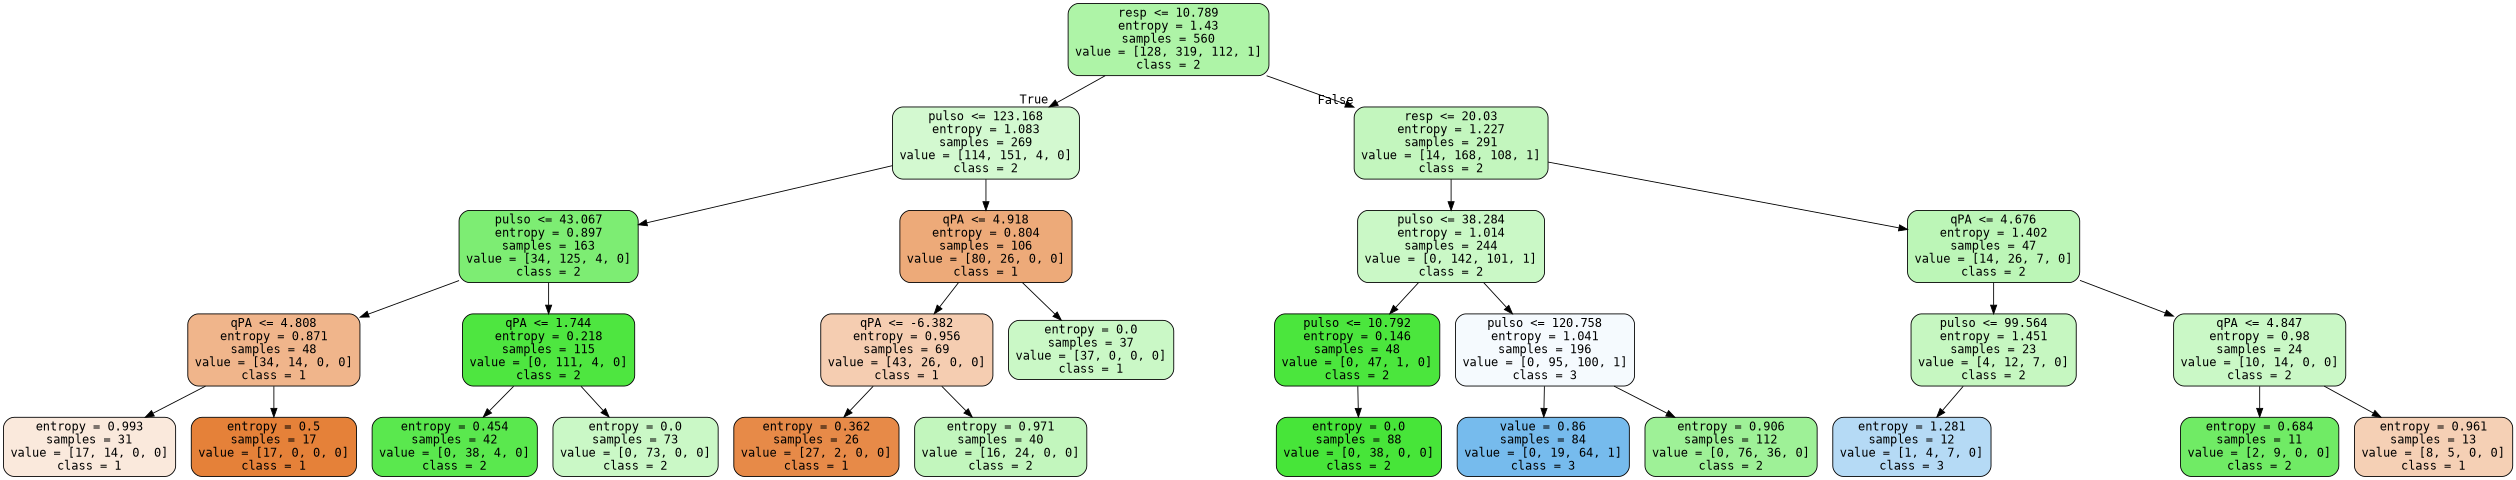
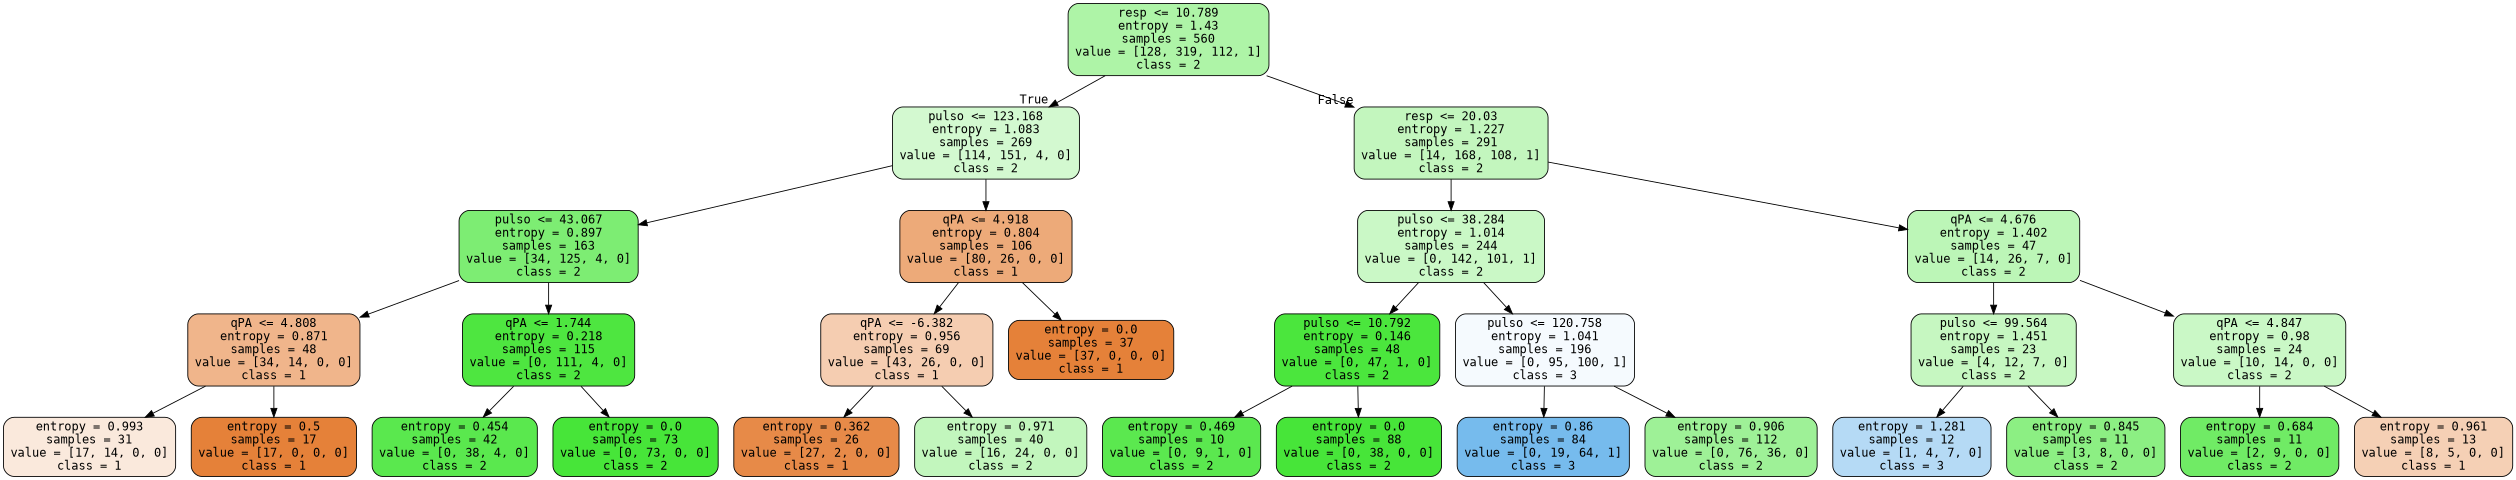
node "entropy = 0.0 samples = 37 value = [37, 0, 0, 0] class = 1": fillcolor #caf8c6 -> #e58139
node "entropy = 0.0 samples = 73 value = [0, 73, 0, 0] class = 2": fillcolor #caf8c6 -> #47e539
node "entropy = 0.469 samples = 10 value = [0, 9, 1, 0] class = 2": added
node "value = 0.86 samples = 84 value = [0, 19, 64, 1] class = 3": label "value = 0.86 samples = 84 value = [0, 19, 64, 1] class = 3" -> "entropy = 0.86 samples = 84 value = [0, 19, 64, 1] class = 3"
node "entropy = 0.845 samples = 11 value = [3, 8, 0, 0] class = 2": added
